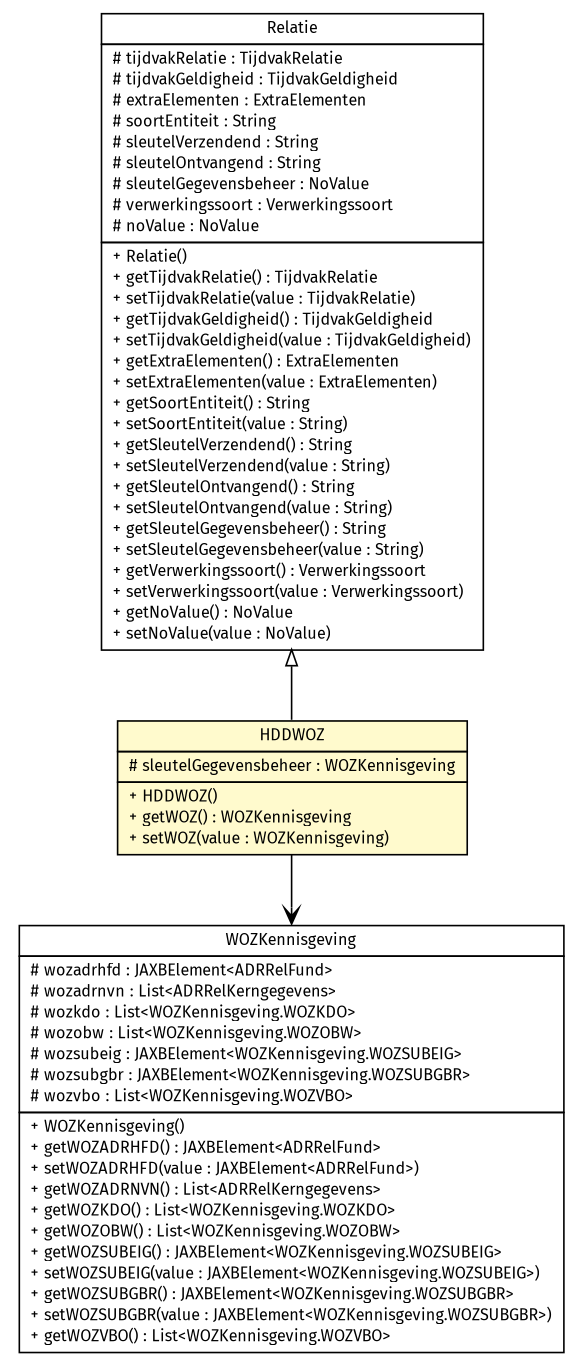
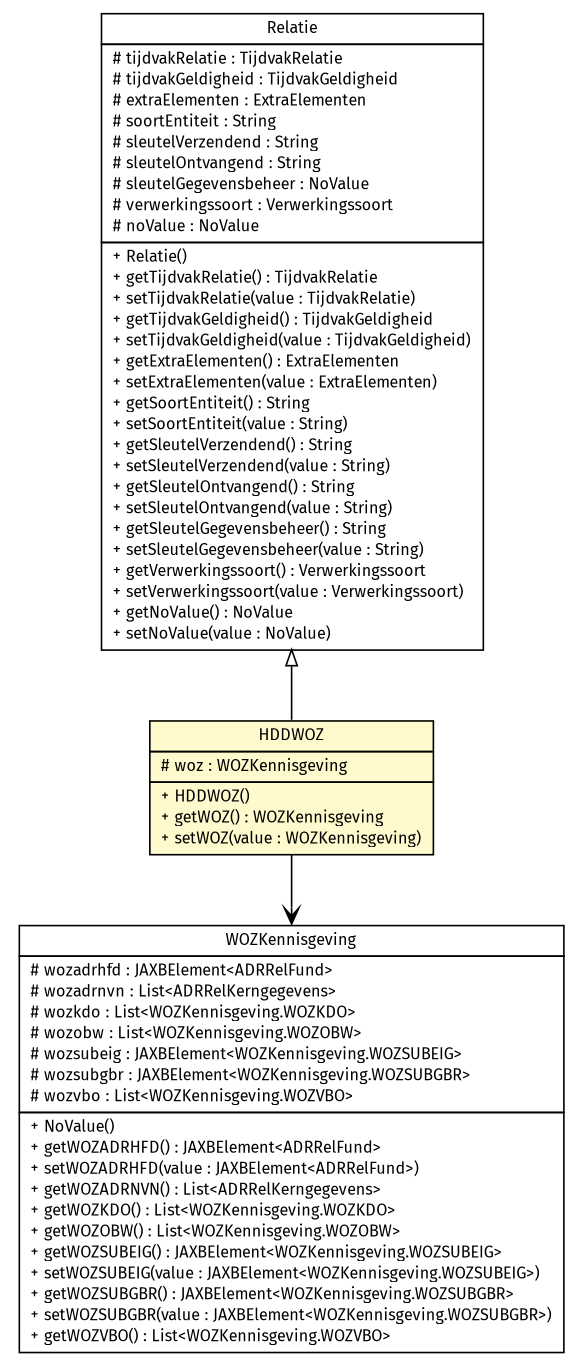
node "HDDWOZ": text "# sleutelGegevensbeheer : WOZKennisgeving" -> "# woz : WOZKennisgeving"
node "WOZKennisgeving": text "+ WOZKennisgeving()" -> "+ NoValue()"
